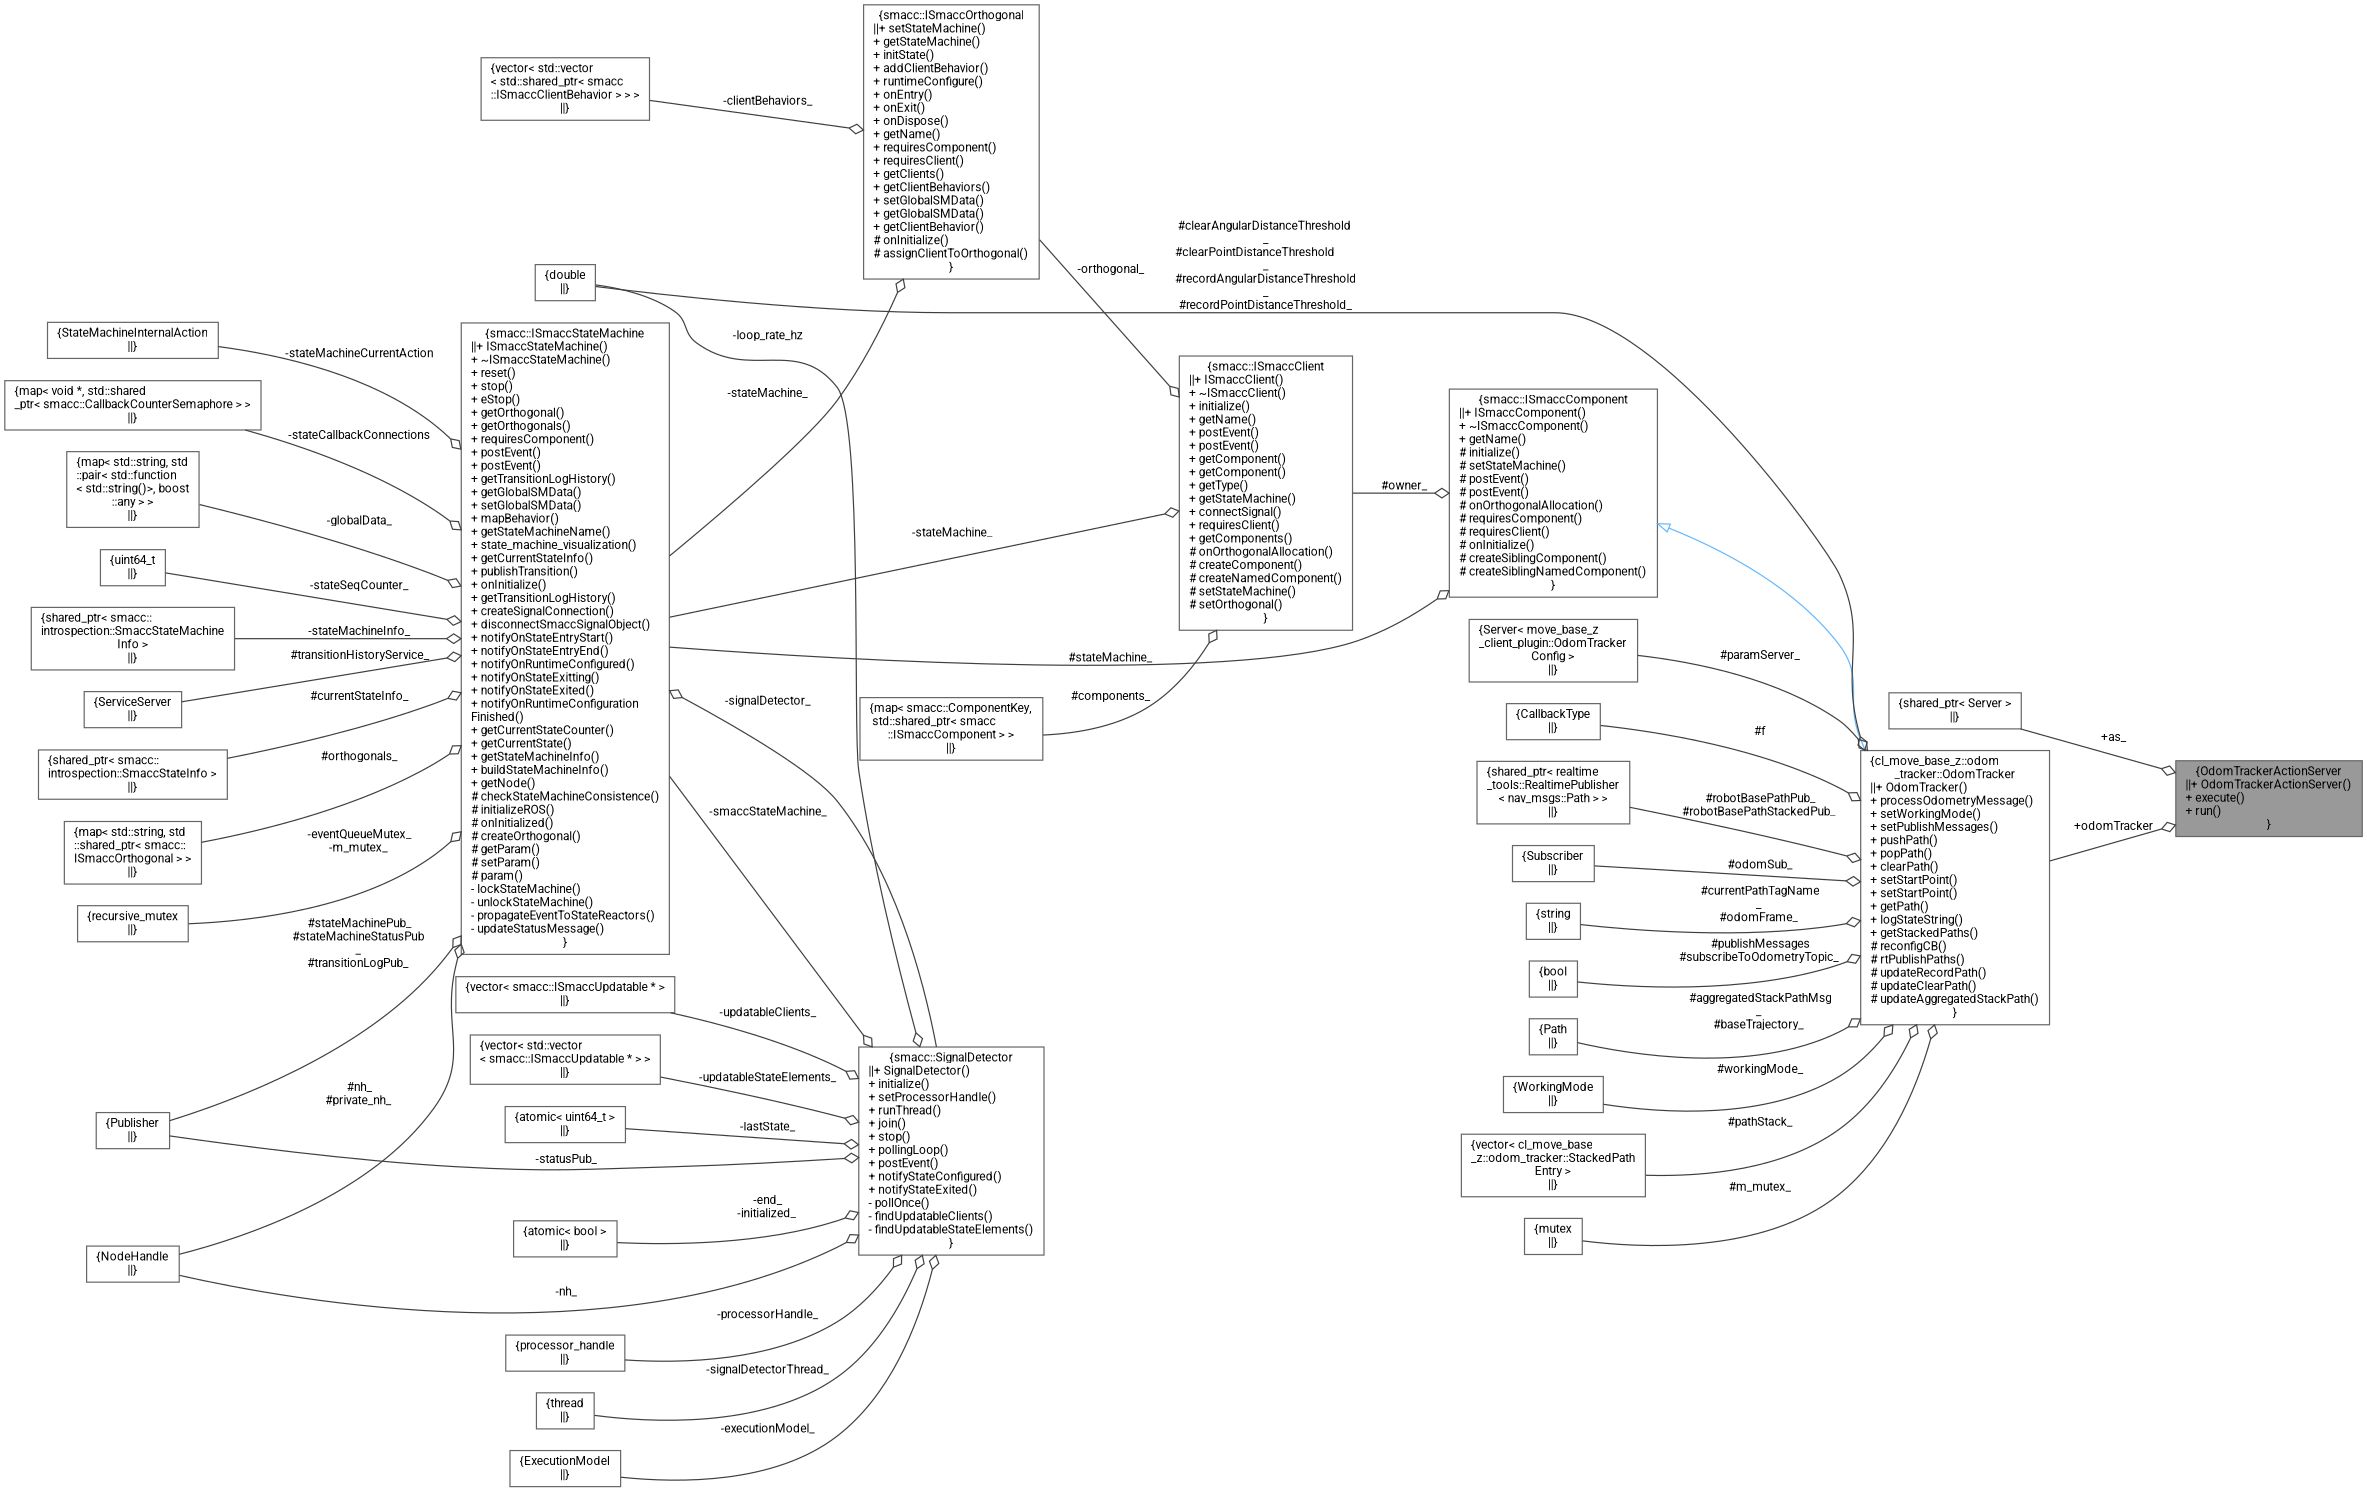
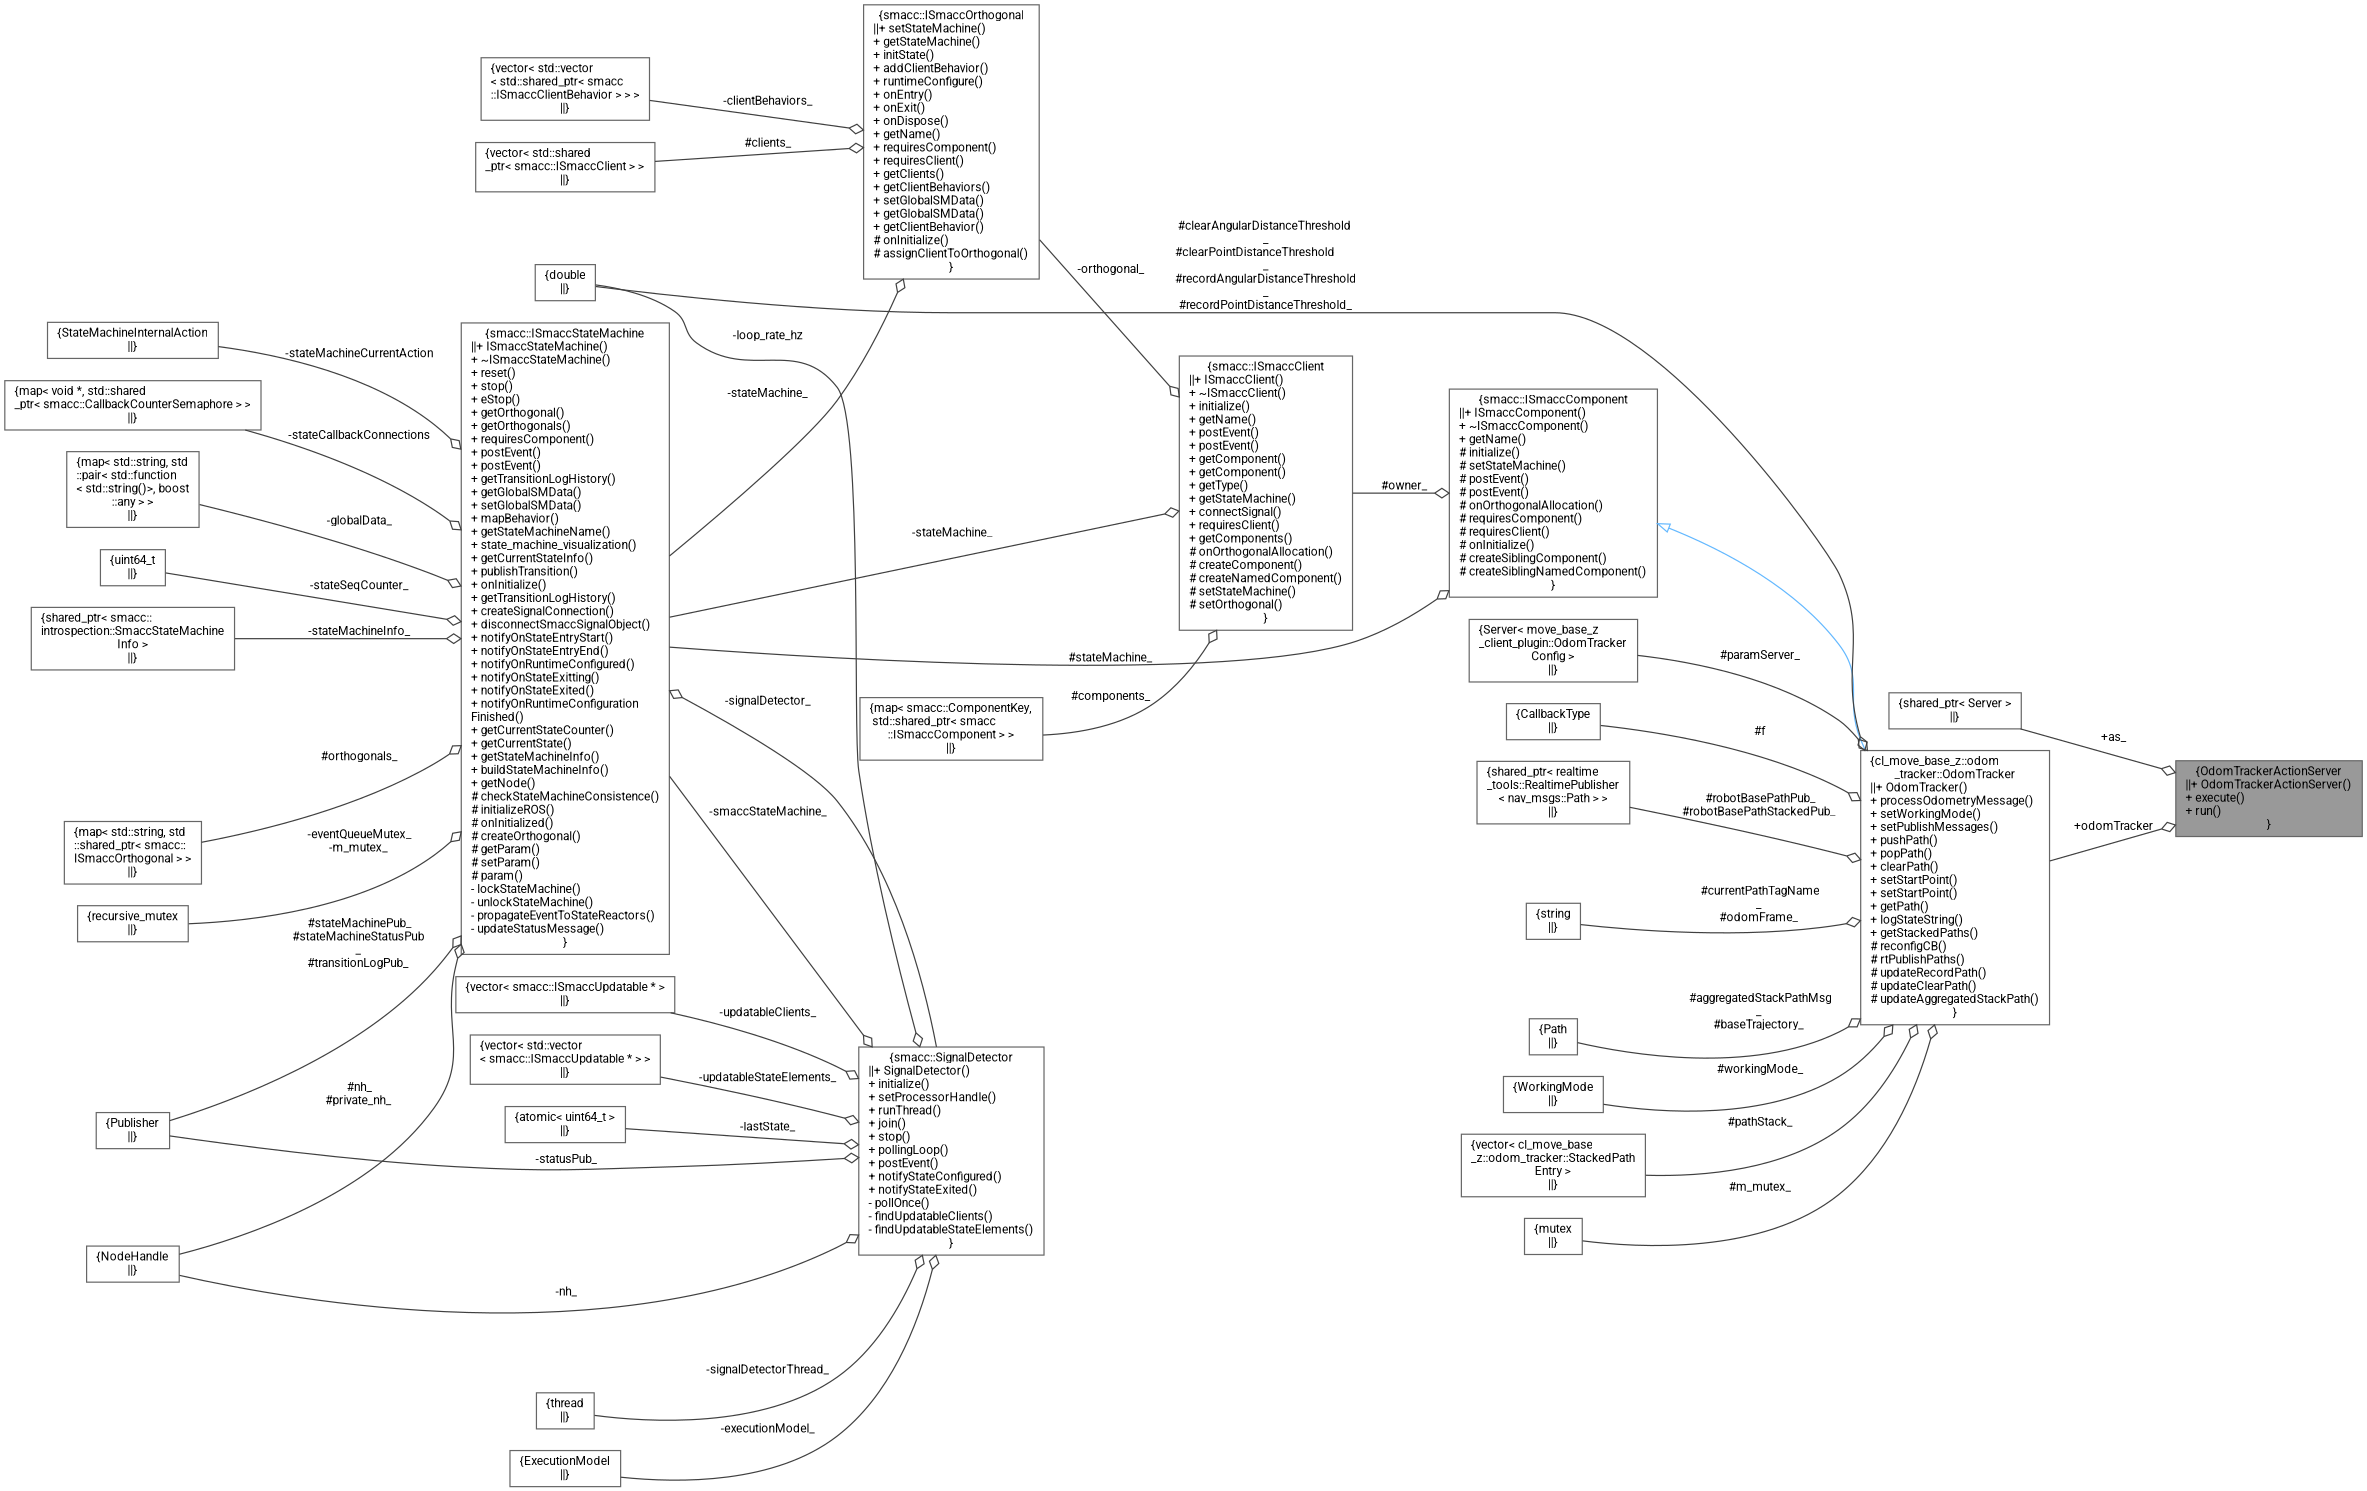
node "{vector< std::shared _ptr< smacc::ISmaccClient > > ||}": added
node "{ServiceServer ||}": removed
node "{shared_ptr< smacc:: introspection::SmaccStateInfo > ||}": removed
node "{Subscriber ||}": removed
node "{bool ||}": removed
node "{atomic< bool > ||}": removed
node "{processor_handle ||}": removed
